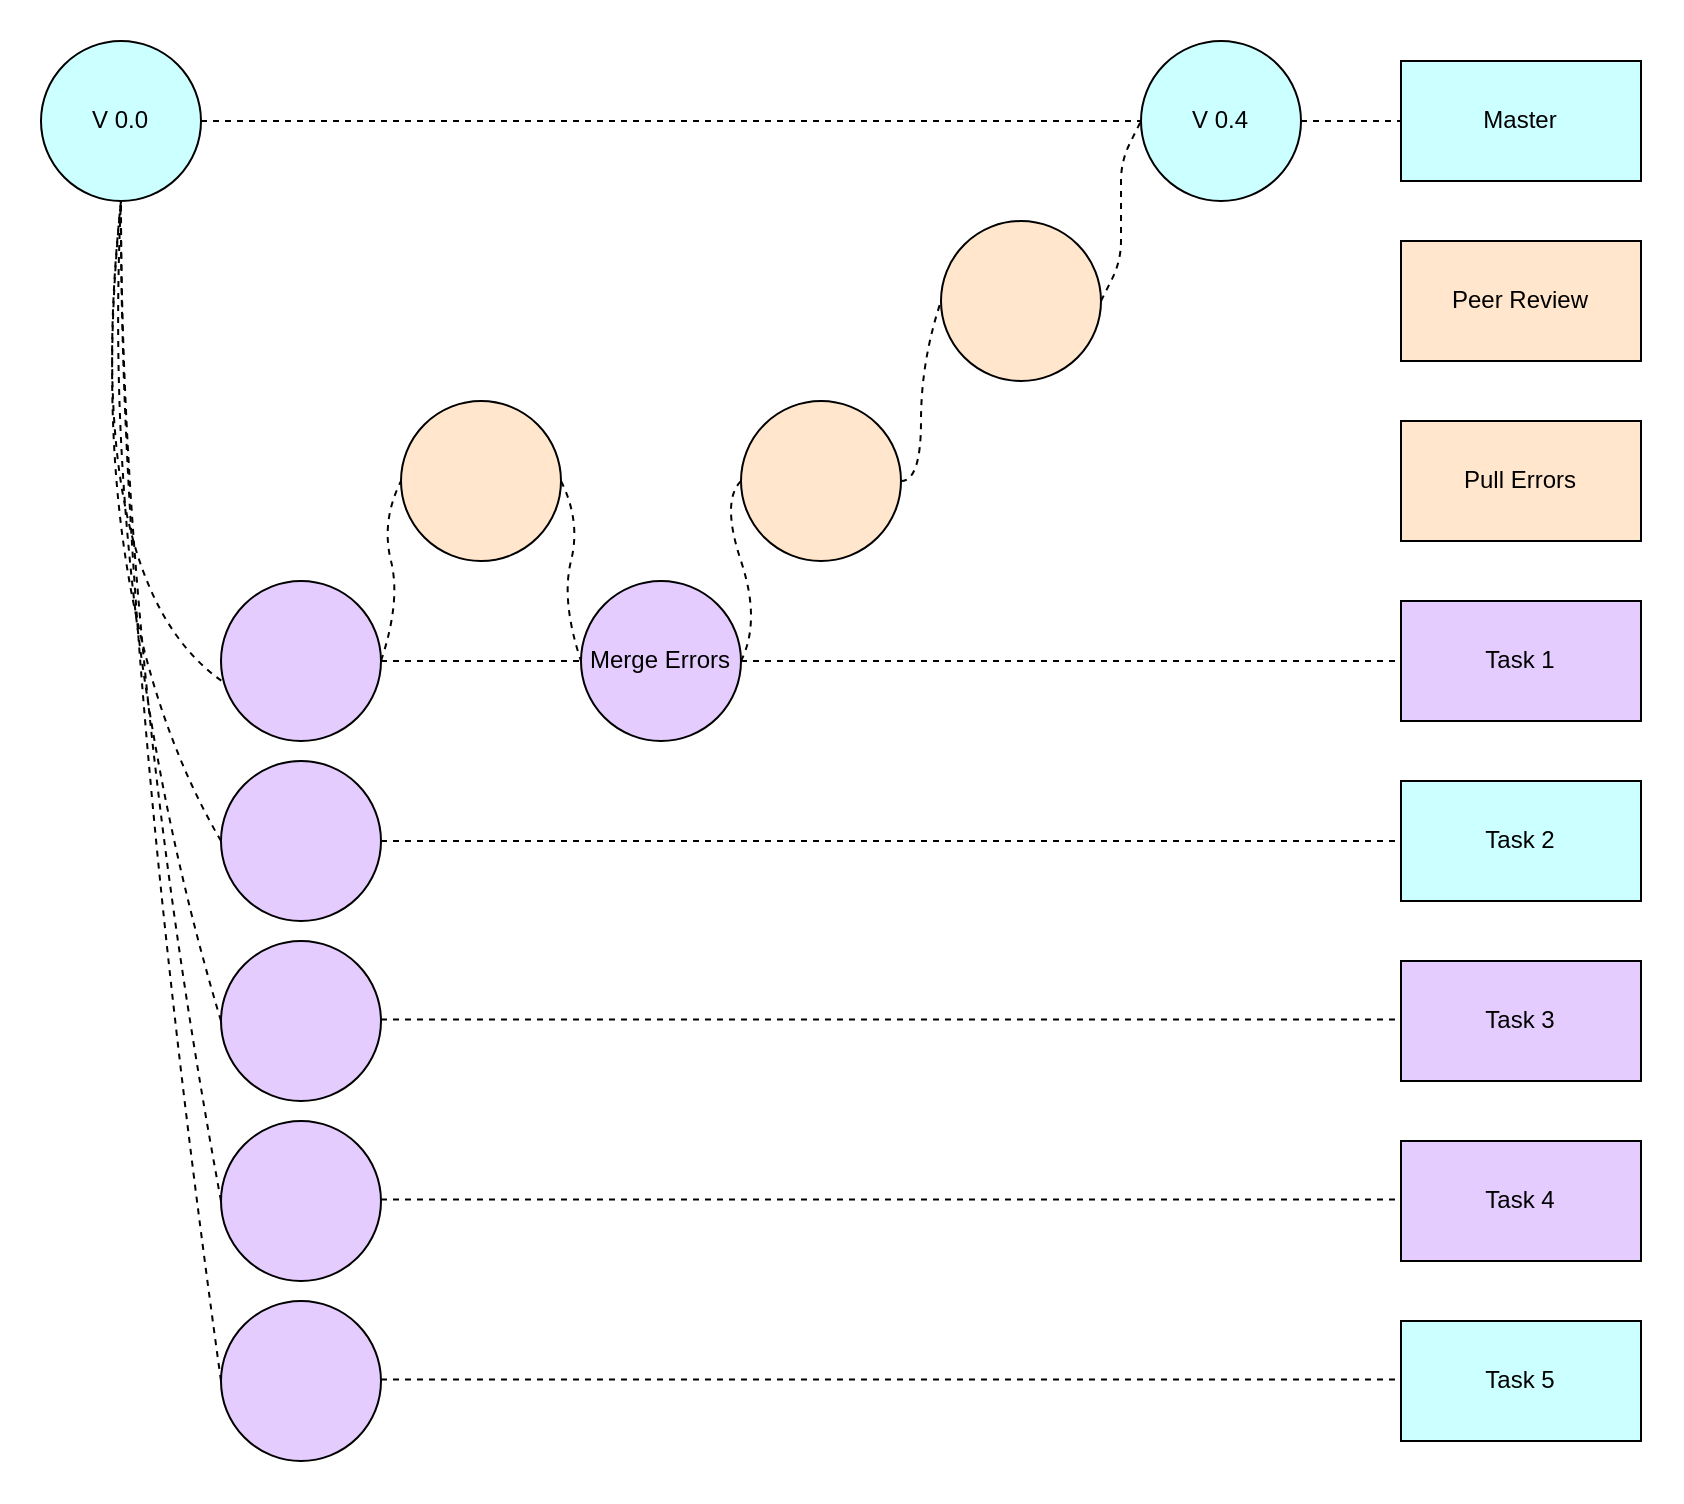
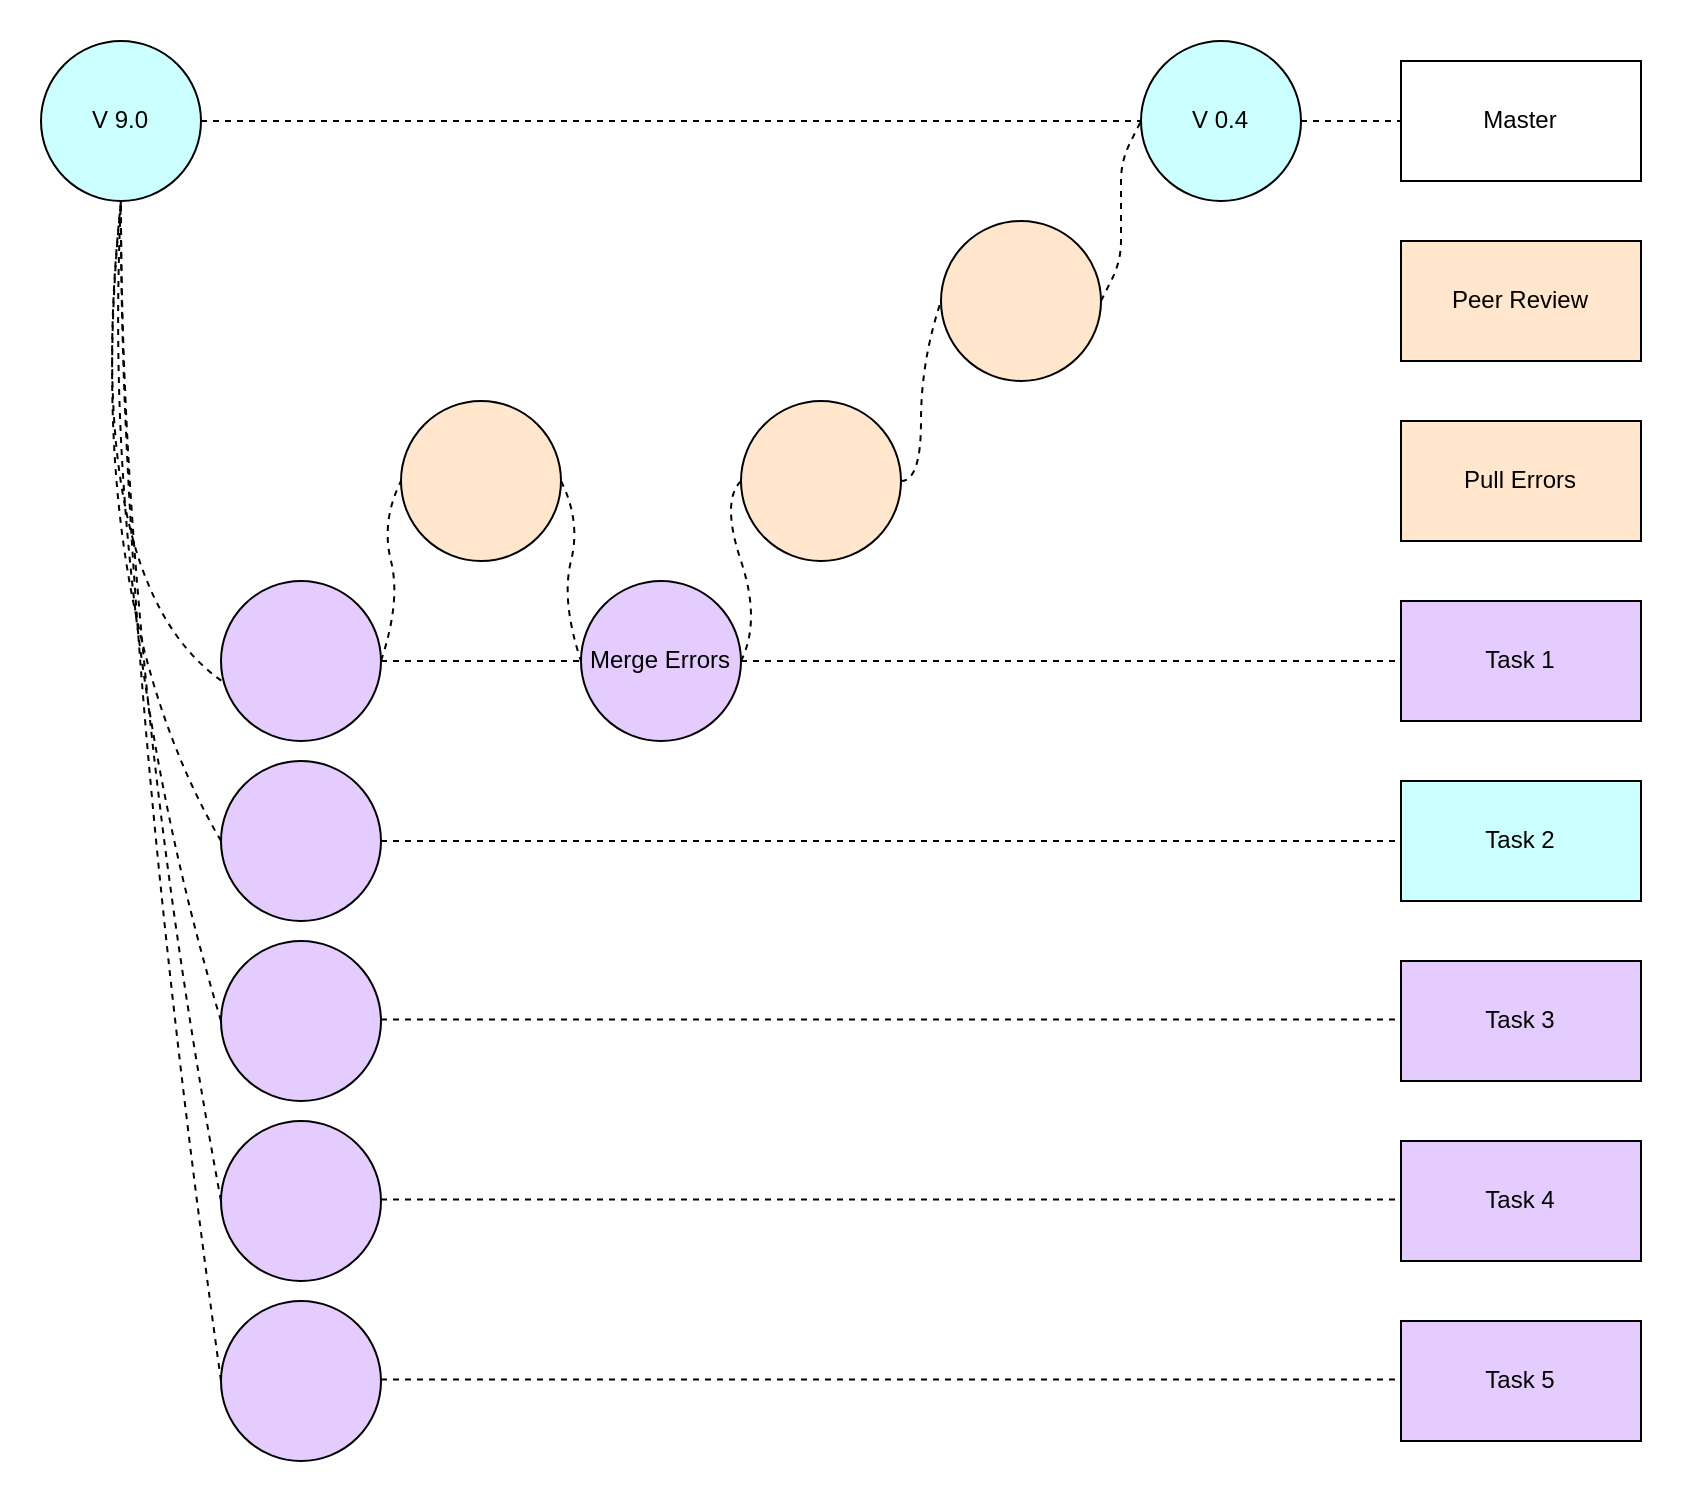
node "V 0.0": label "V 0.0" -> "V 9.0"
node "Master": fillcolor #ccffff -> #ffffff
node "Task 5": fillcolor #ccffff -> #e5ccff
